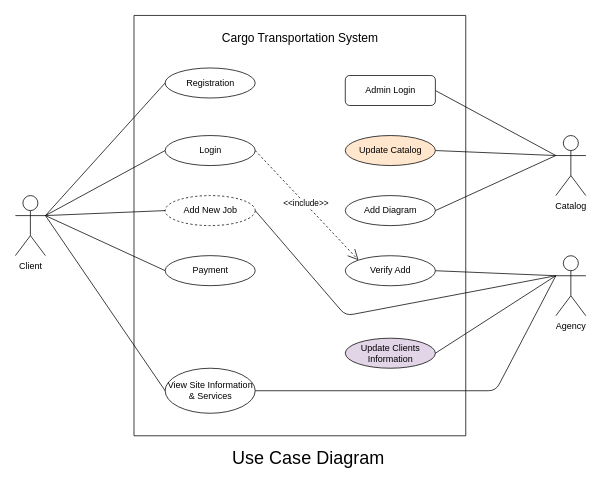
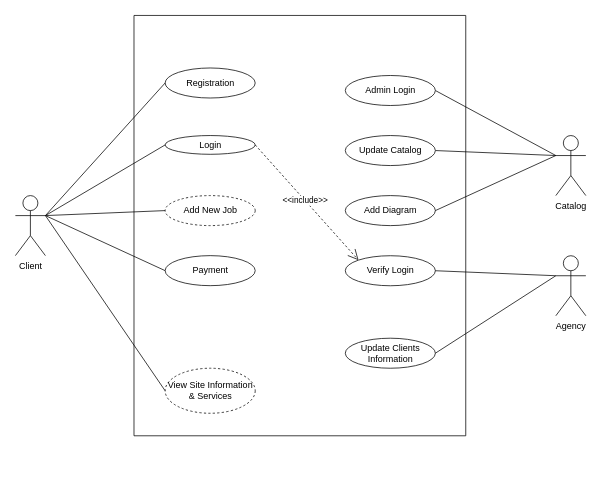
node "Cargo Transportation System": removed
node "Admin Login": shape rounded rectangle -> ellipse
node "Login": size 90x30 -> 90x19
node "Update Catalog": fillcolor #ffe6cc -> #ffffff
node "Verify Add": label "Verify Add" -> "Verify Login"
edge "Add New Job" -- "Agency": removed
node "Update Clients Information": fillcolor #e1d5e7 -> #ffffff
node "View Site Information & Services": style solid -> dashed
edge "Agency" -- "View Site Information & Services": removed
node "Use Case Diagram": removed
